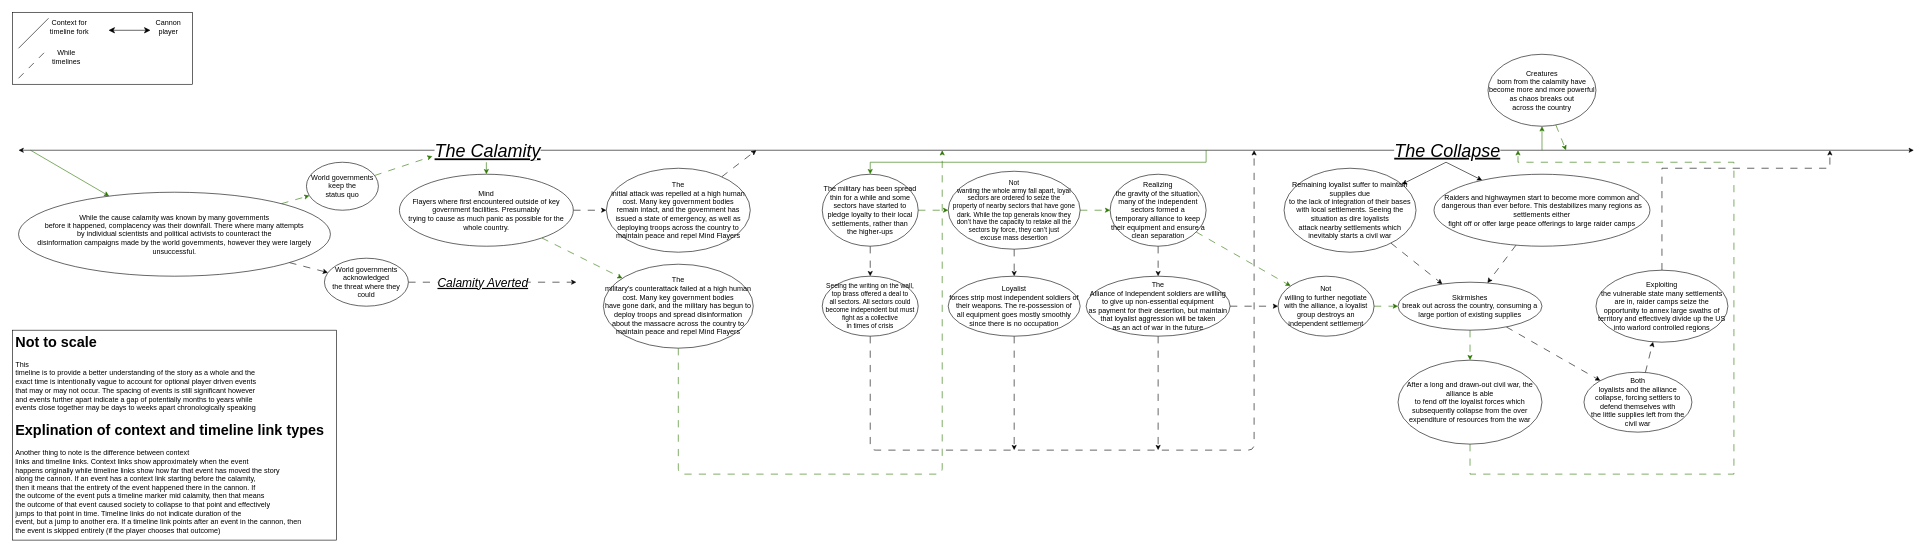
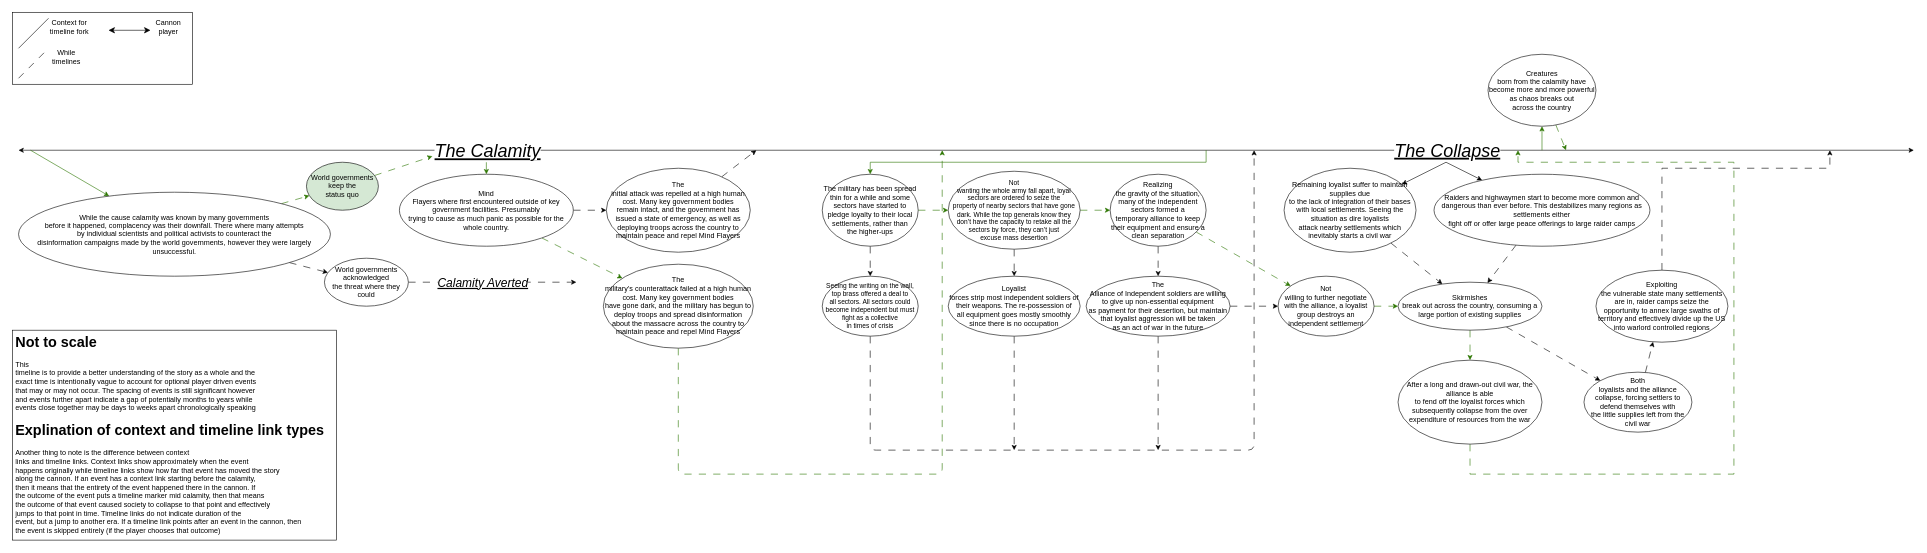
node "World governments keep the status quo": fillcolor #ffffff -> #d5e8d4
